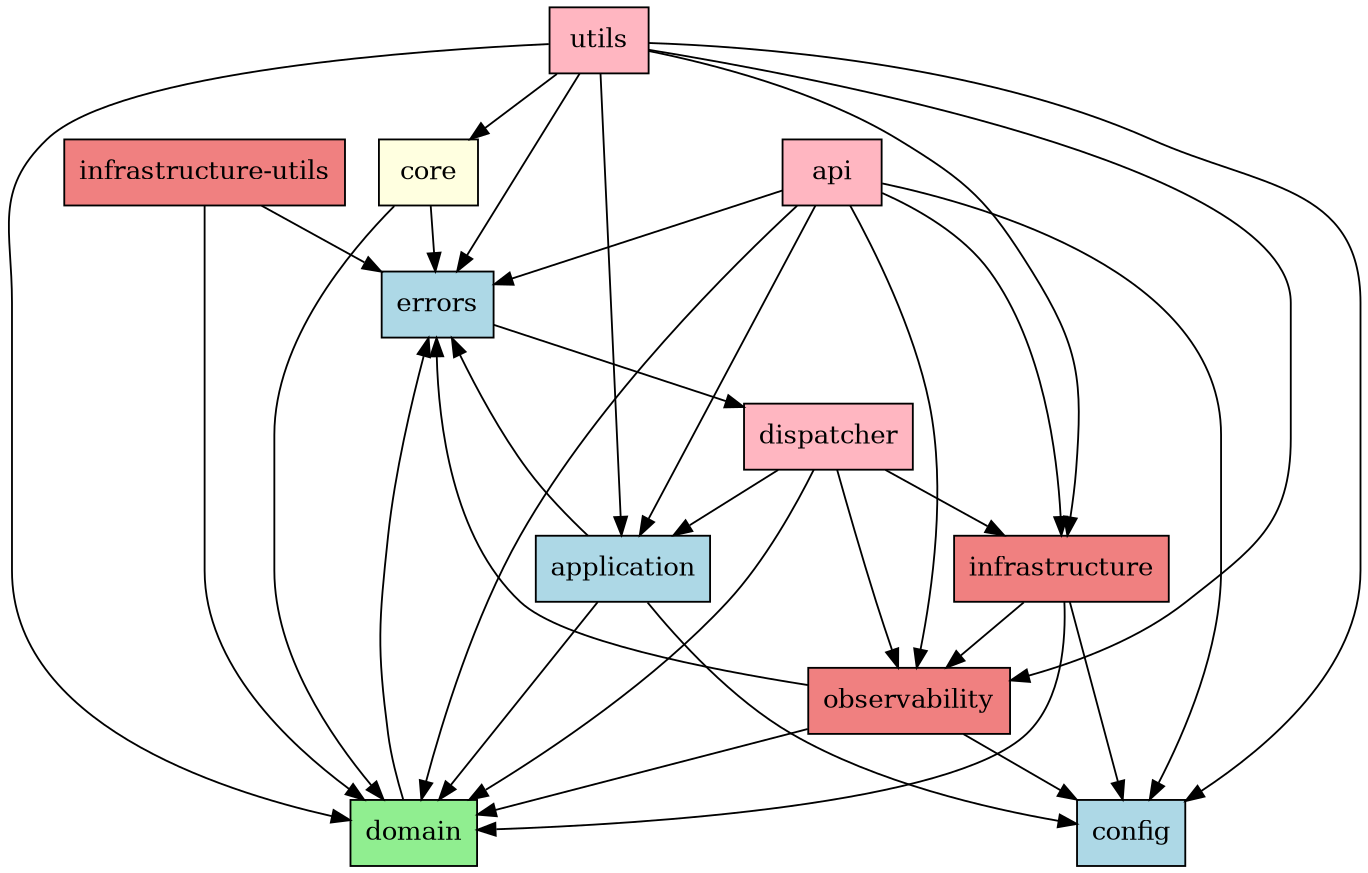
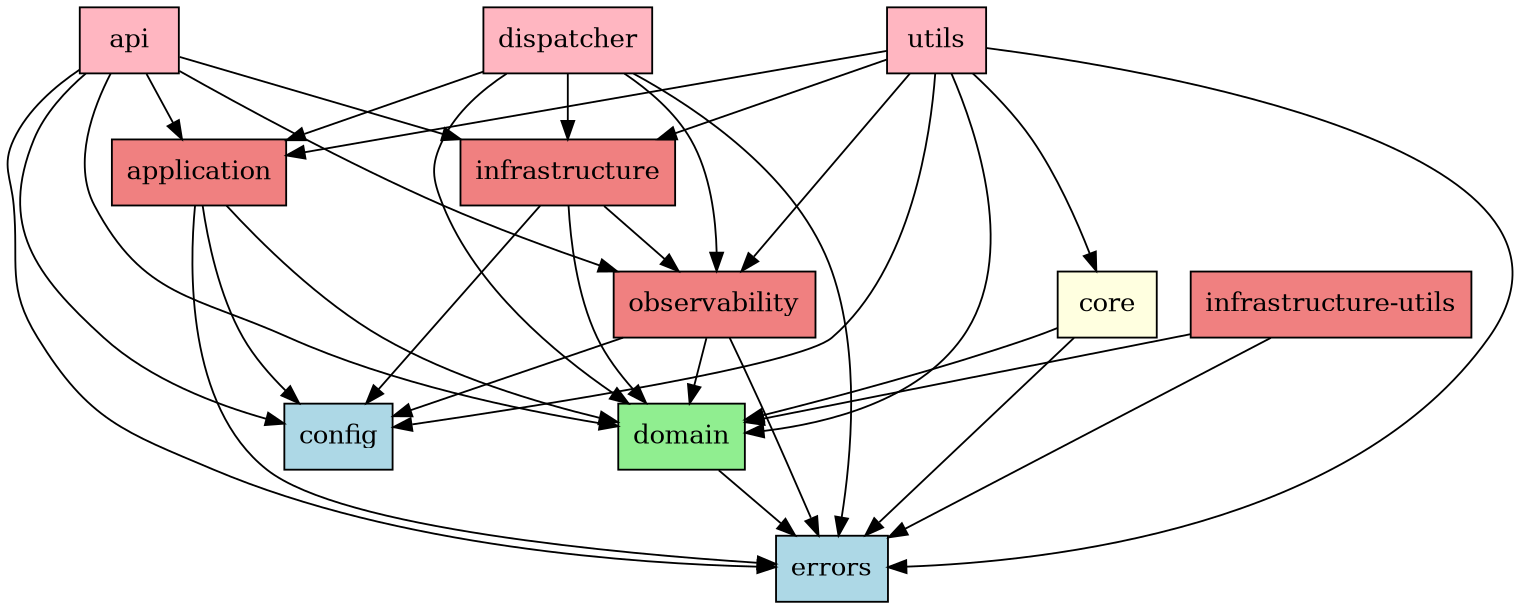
edge "errors" -> "dispatcher": reversed
node "application": fillcolor lightblue -> lightcoral
